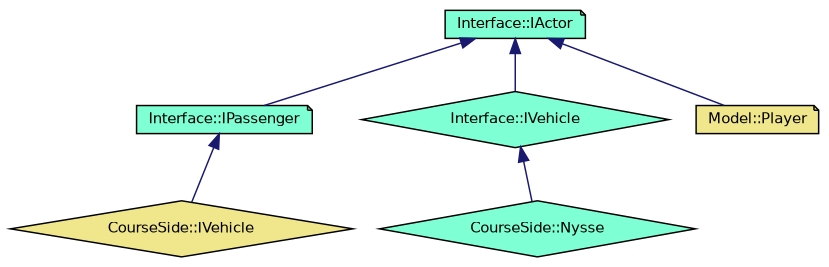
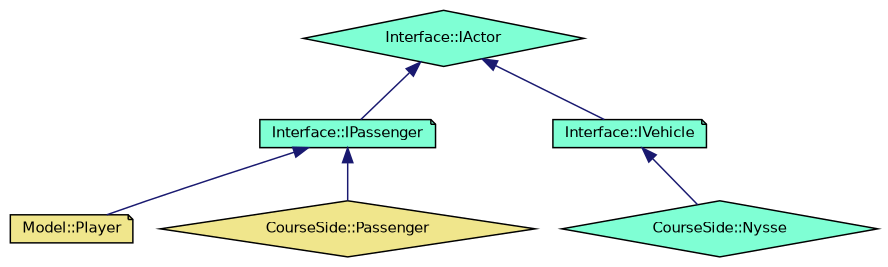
node "Interface::IActor": shape note -> diamond
edge "Model::Player" -> "Interface::IActor": now "Model::Player" -> "Interface::IPassenger"
node "Interface::IVehicle": shape diamond -> note
node "CourseSide::IVehicle": label "CourseSide::IVehicle" -> "CourseSide::Passenger"
